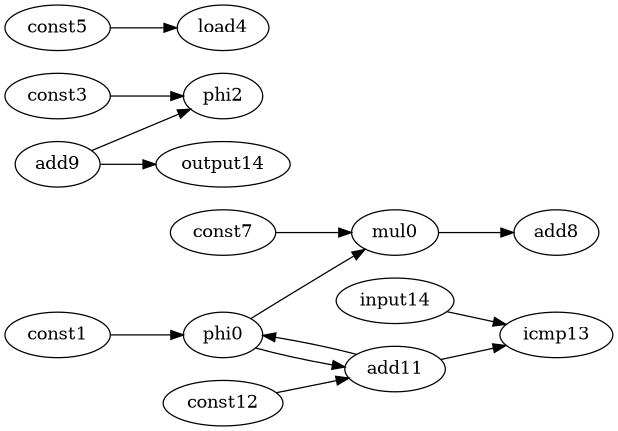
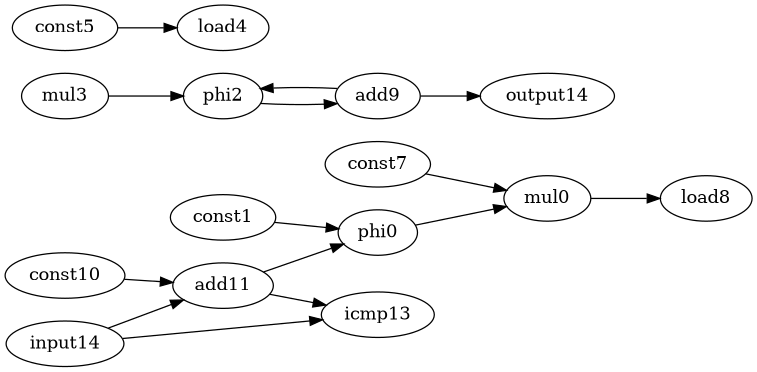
node "const3": label "const3" -> "mul3"
edge "phi2" -> "add9": added
node "add8": label "add8" -> "load8"
edge "phi0" -> "add11": now "input14" -> "add11"
node "const12": label "const12" -> "const10"
